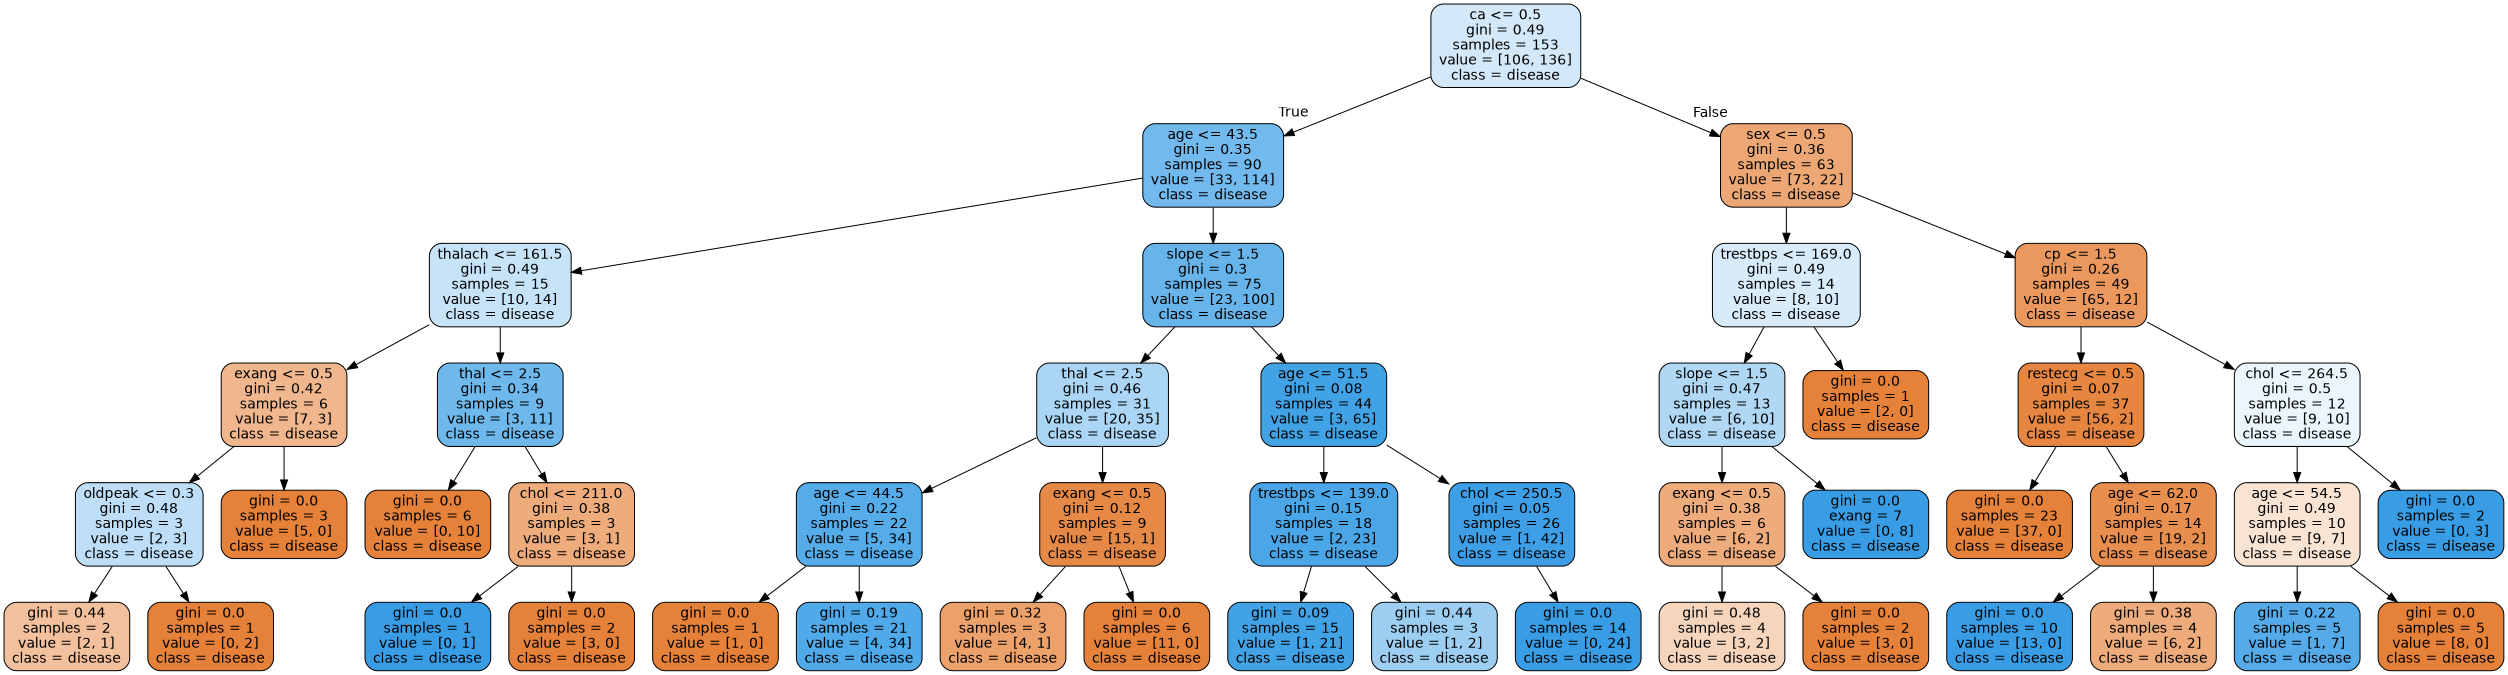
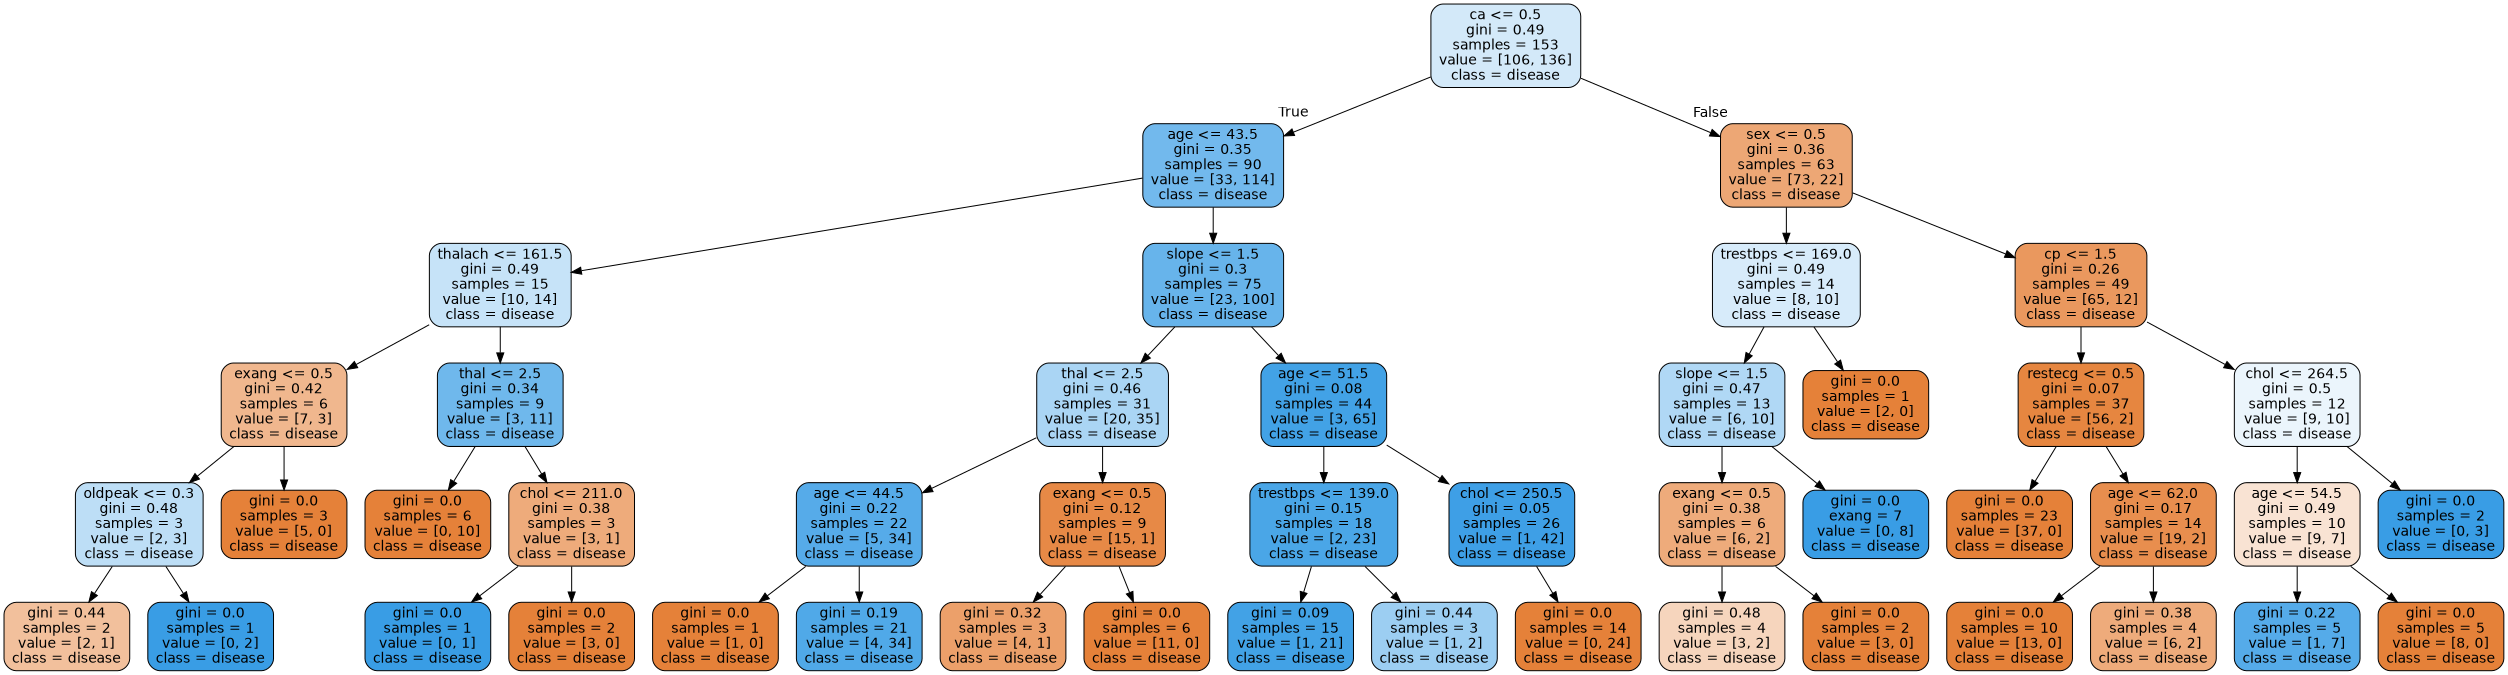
node "gini = 0.0 samples = 1 value = [0, 2] class = disease": fillcolor #e58139 -> #399de5
node "gini = 0.0 samples = 14 value = [0, 24] class = disease": fillcolor #399de5 -> #e58139
node "gini = 0.0 samples = 10 value = [13, 0] class = disease": fillcolor #399de5 -> #e58139
